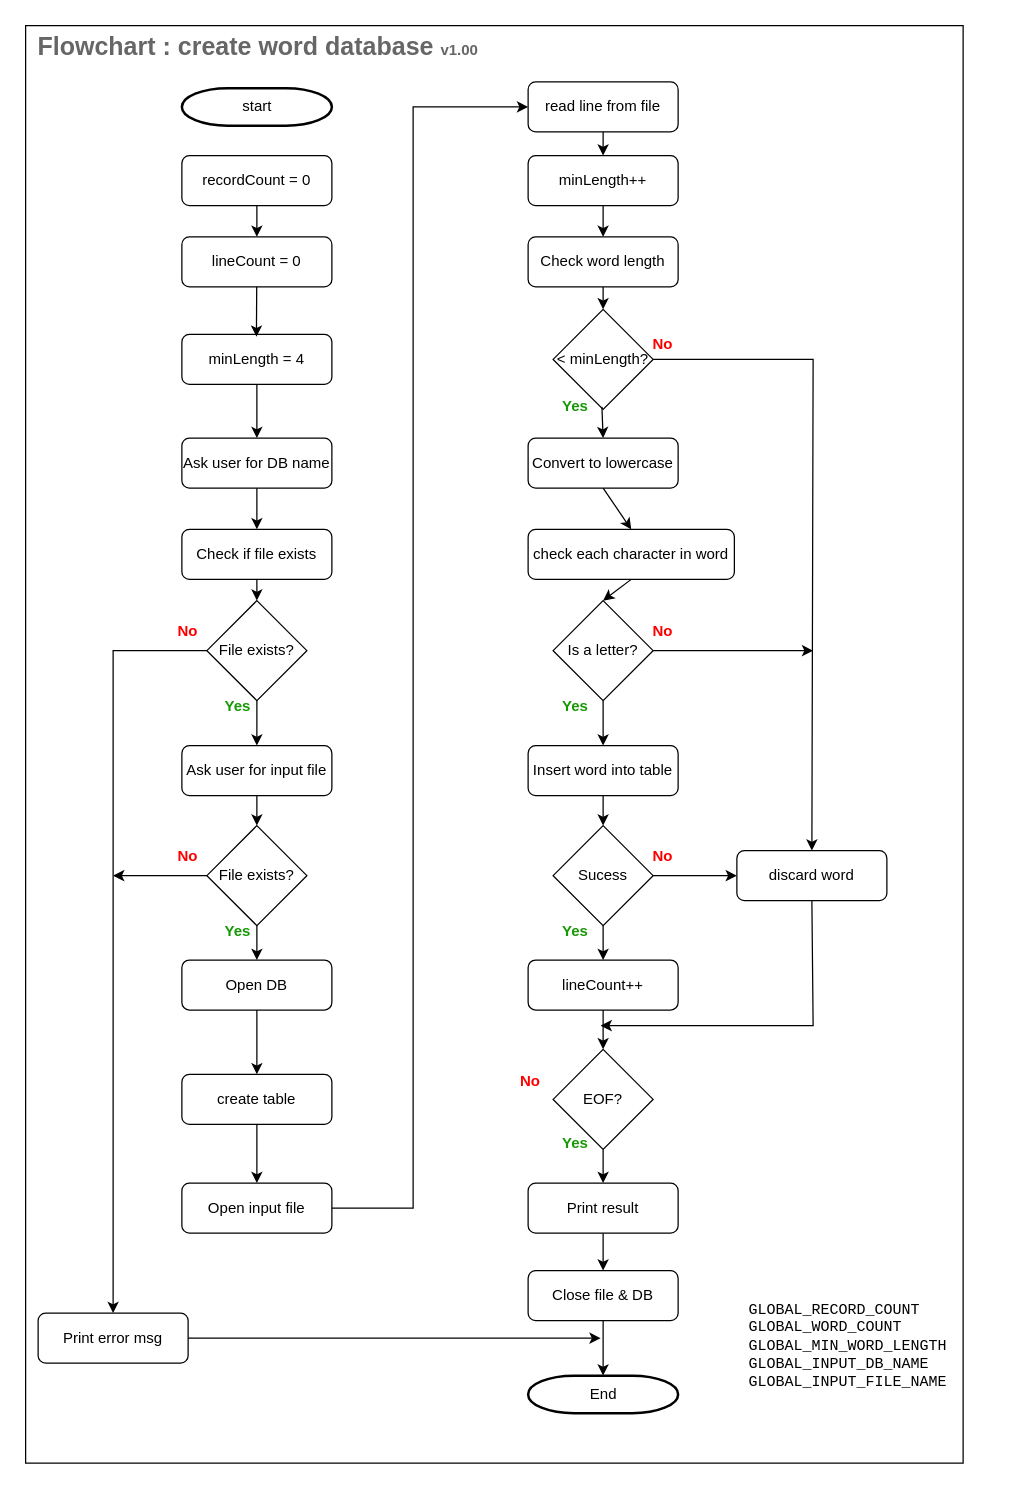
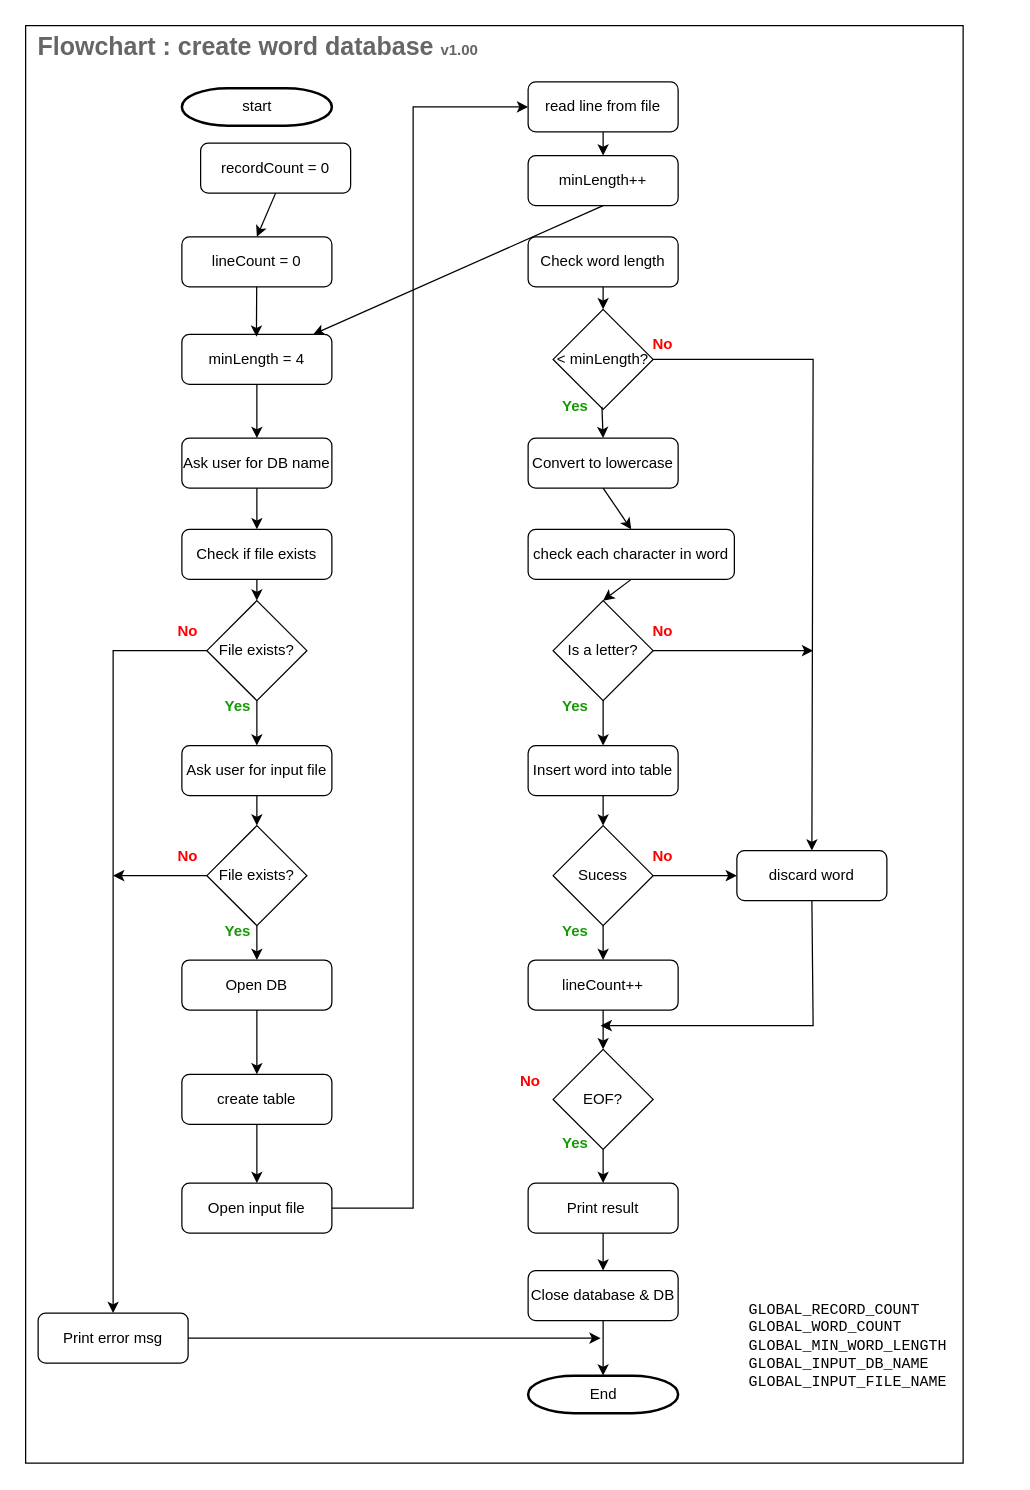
node "recordCount = 0": moved (257, 181) -> (276, 168)
edge "minLength++" -> "Check word length": now "minLength++" -> "minLength = 4"
node "Close file & DB": label "Close file & DB" -> "Close database & DB"
